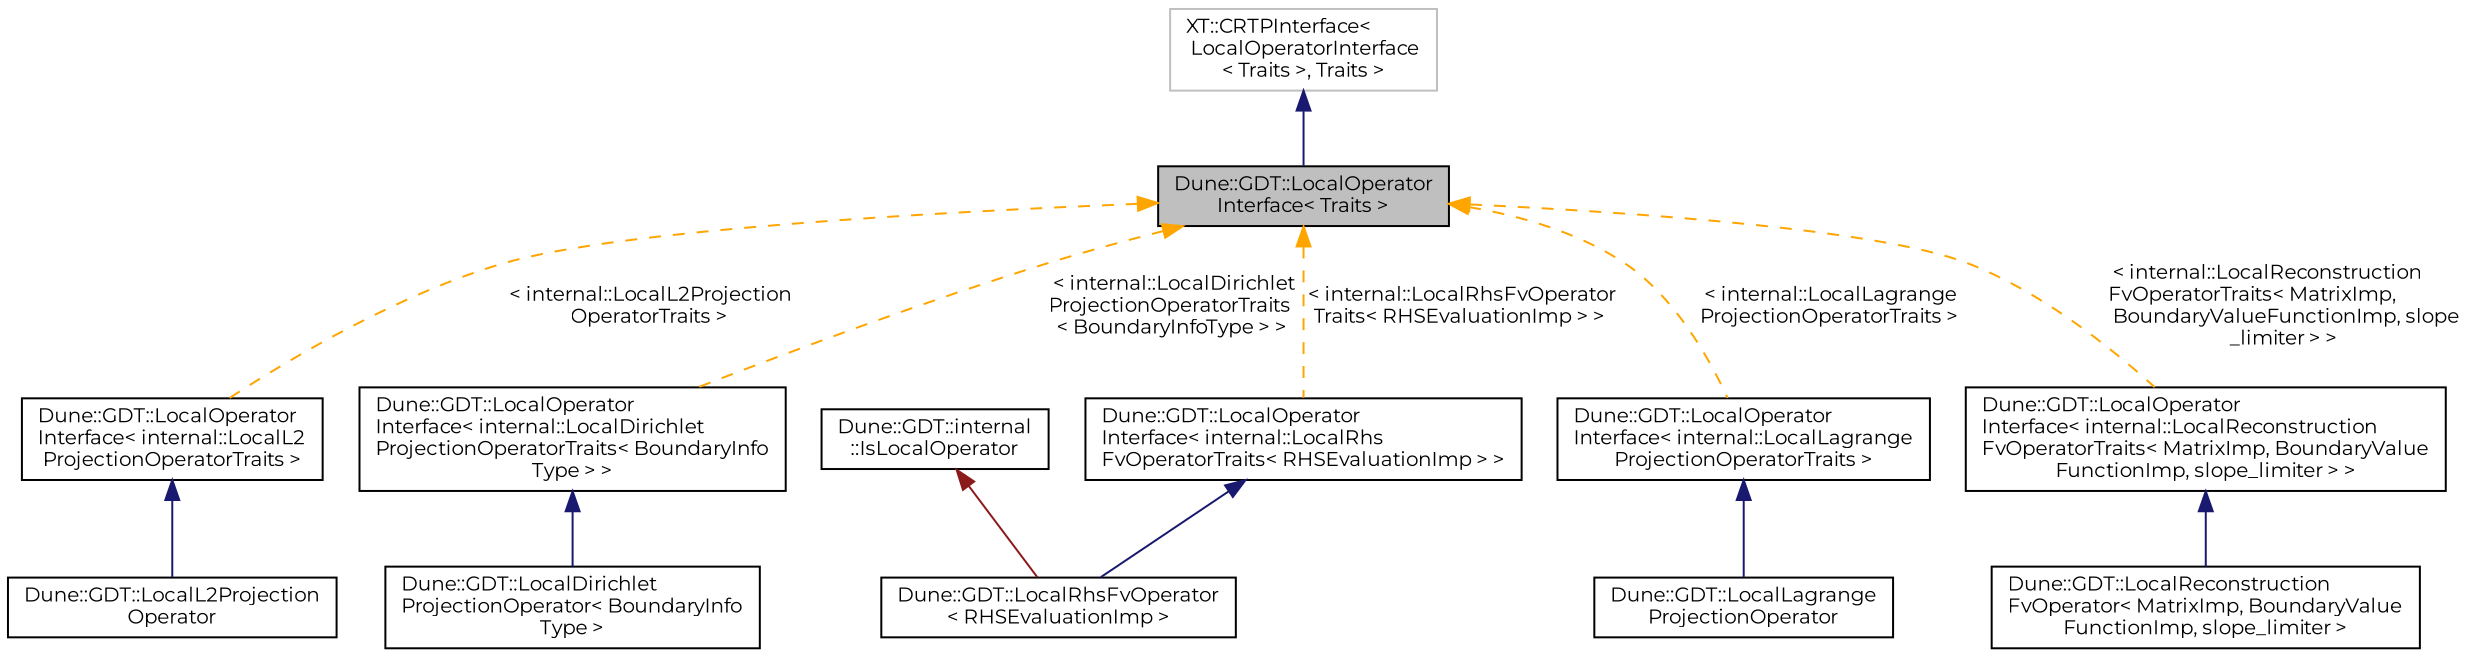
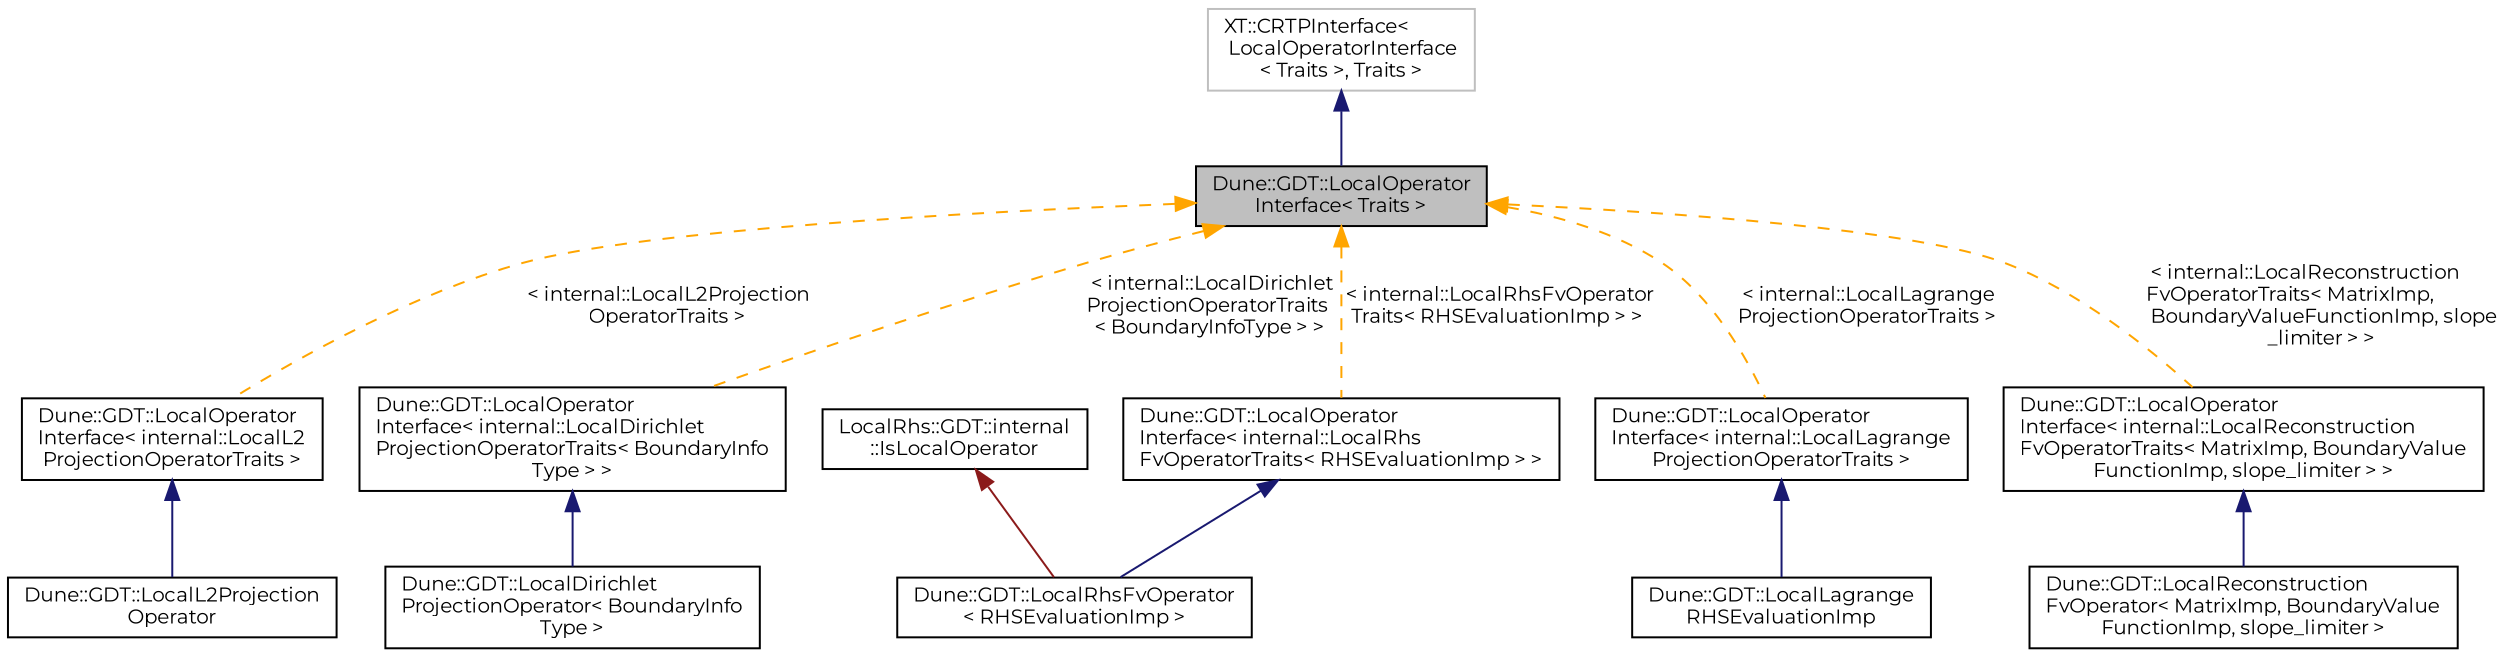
node "Dune::GDT::internal ::IsLocalOperator": label "Dune::GDT::internal ::IsLocalOperator" -> "LocalRhs::GDT::internal ::IsLocalOperator"
node "Dune::GDT::LocalLagrange ProjectionOperator": label "Dune::GDT::LocalLagrange ProjectionOperator" -> "Dune::GDT::LocalLagrange RHSEvaluationImp"
